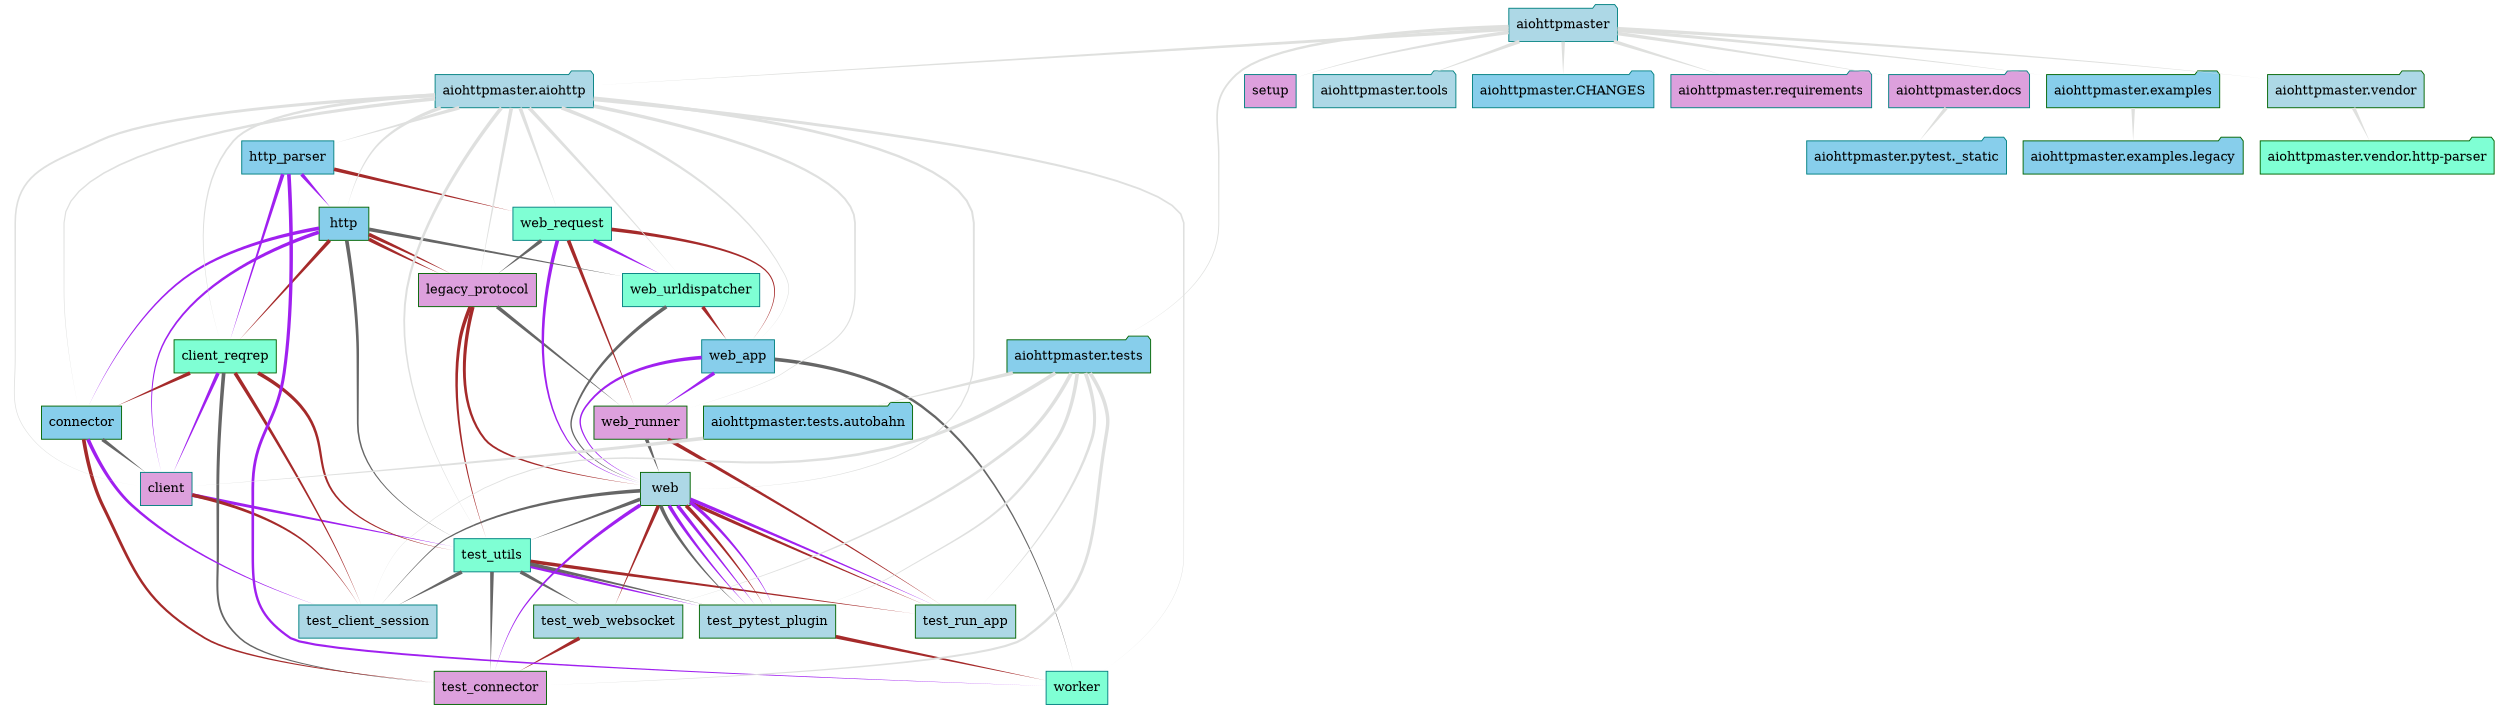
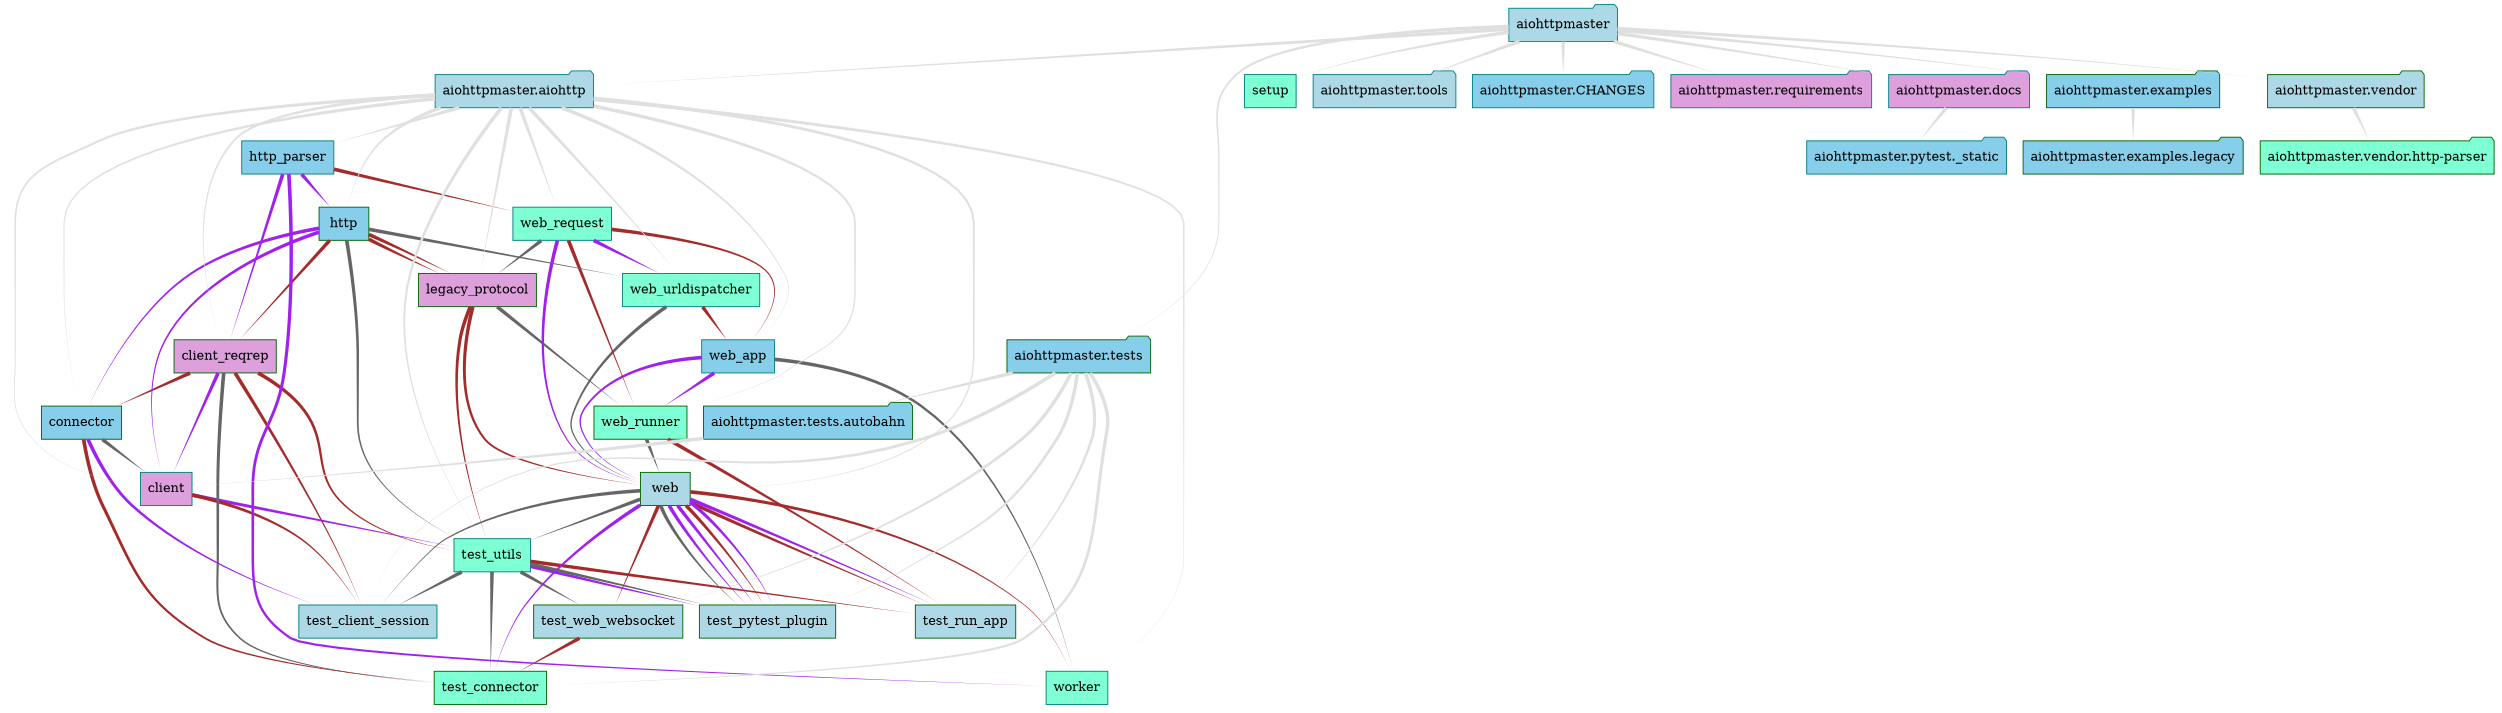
node "setup": fillcolor plum -> aquamarine
node "client_reqrep": fillcolor aquamarine -> plum
node "web_runner": fillcolor plum -> aquamarine
edge "test_pytest_plugin" -- "worker": now "web" -- "worker"
node "test_connector": fillcolor plum -> aquamarine
